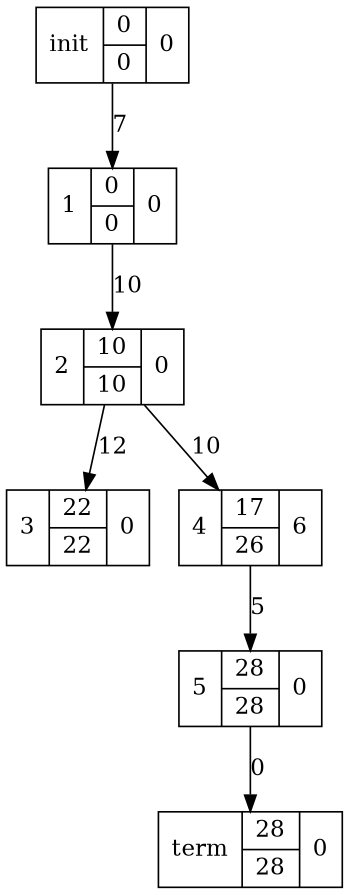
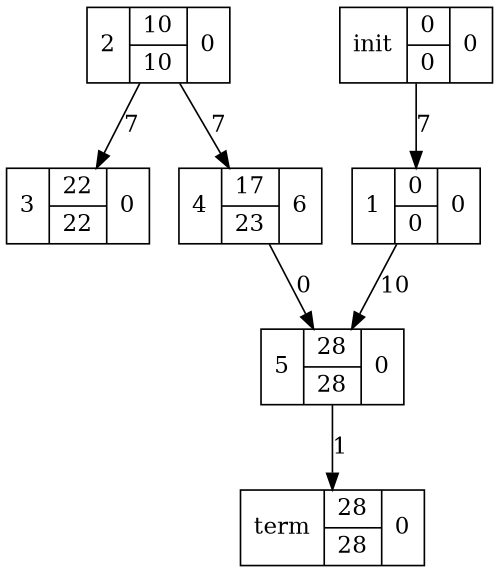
edge "1" -> "2": now "1" -> "5"
edge "2" -> "3": label "12" -> "7"
edge "2" -> "4": label "10" -> "7"
node "4": text "26" -> "23"
edge "4" -> "5": label "5" -> "0"
edge "5" -> "term": label "0" -> "1"
